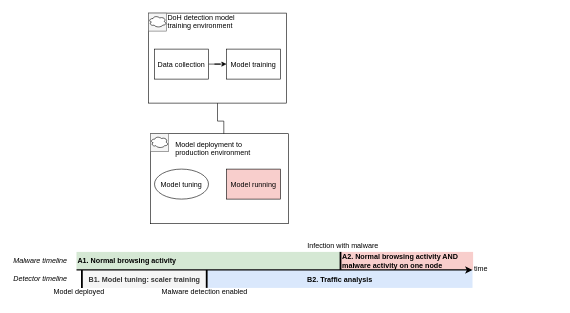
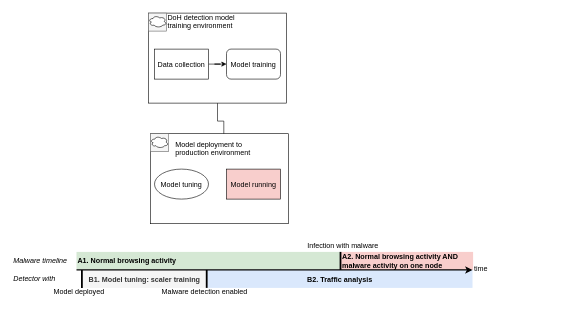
node "Model training": shape rectangle -> rounded rectangle
node "Detector timeline": label "Detector timeline" -> "Detector with"
